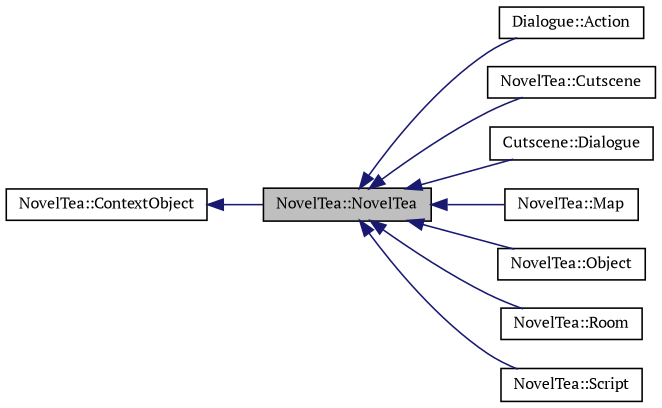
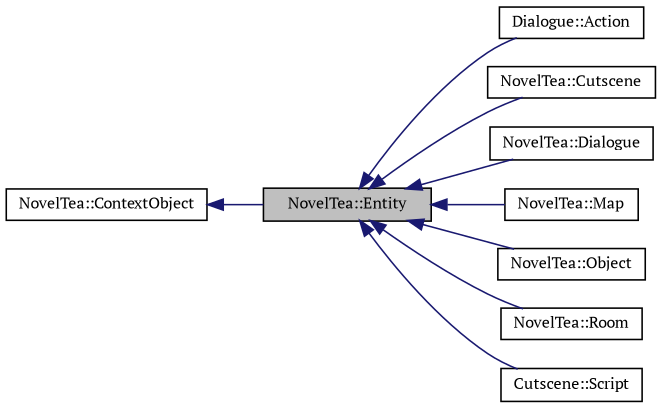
node "Cutscene::Dialogue": label "Cutscene::Dialogue" -> "NovelTea::Dialogue"
node "NovelTea::NovelTea": label "NovelTea::NovelTea" -> "NovelTea::Entity"
node "NovelTea::Script": label "NovelTea::Script" -> "Cutscene::Script"
